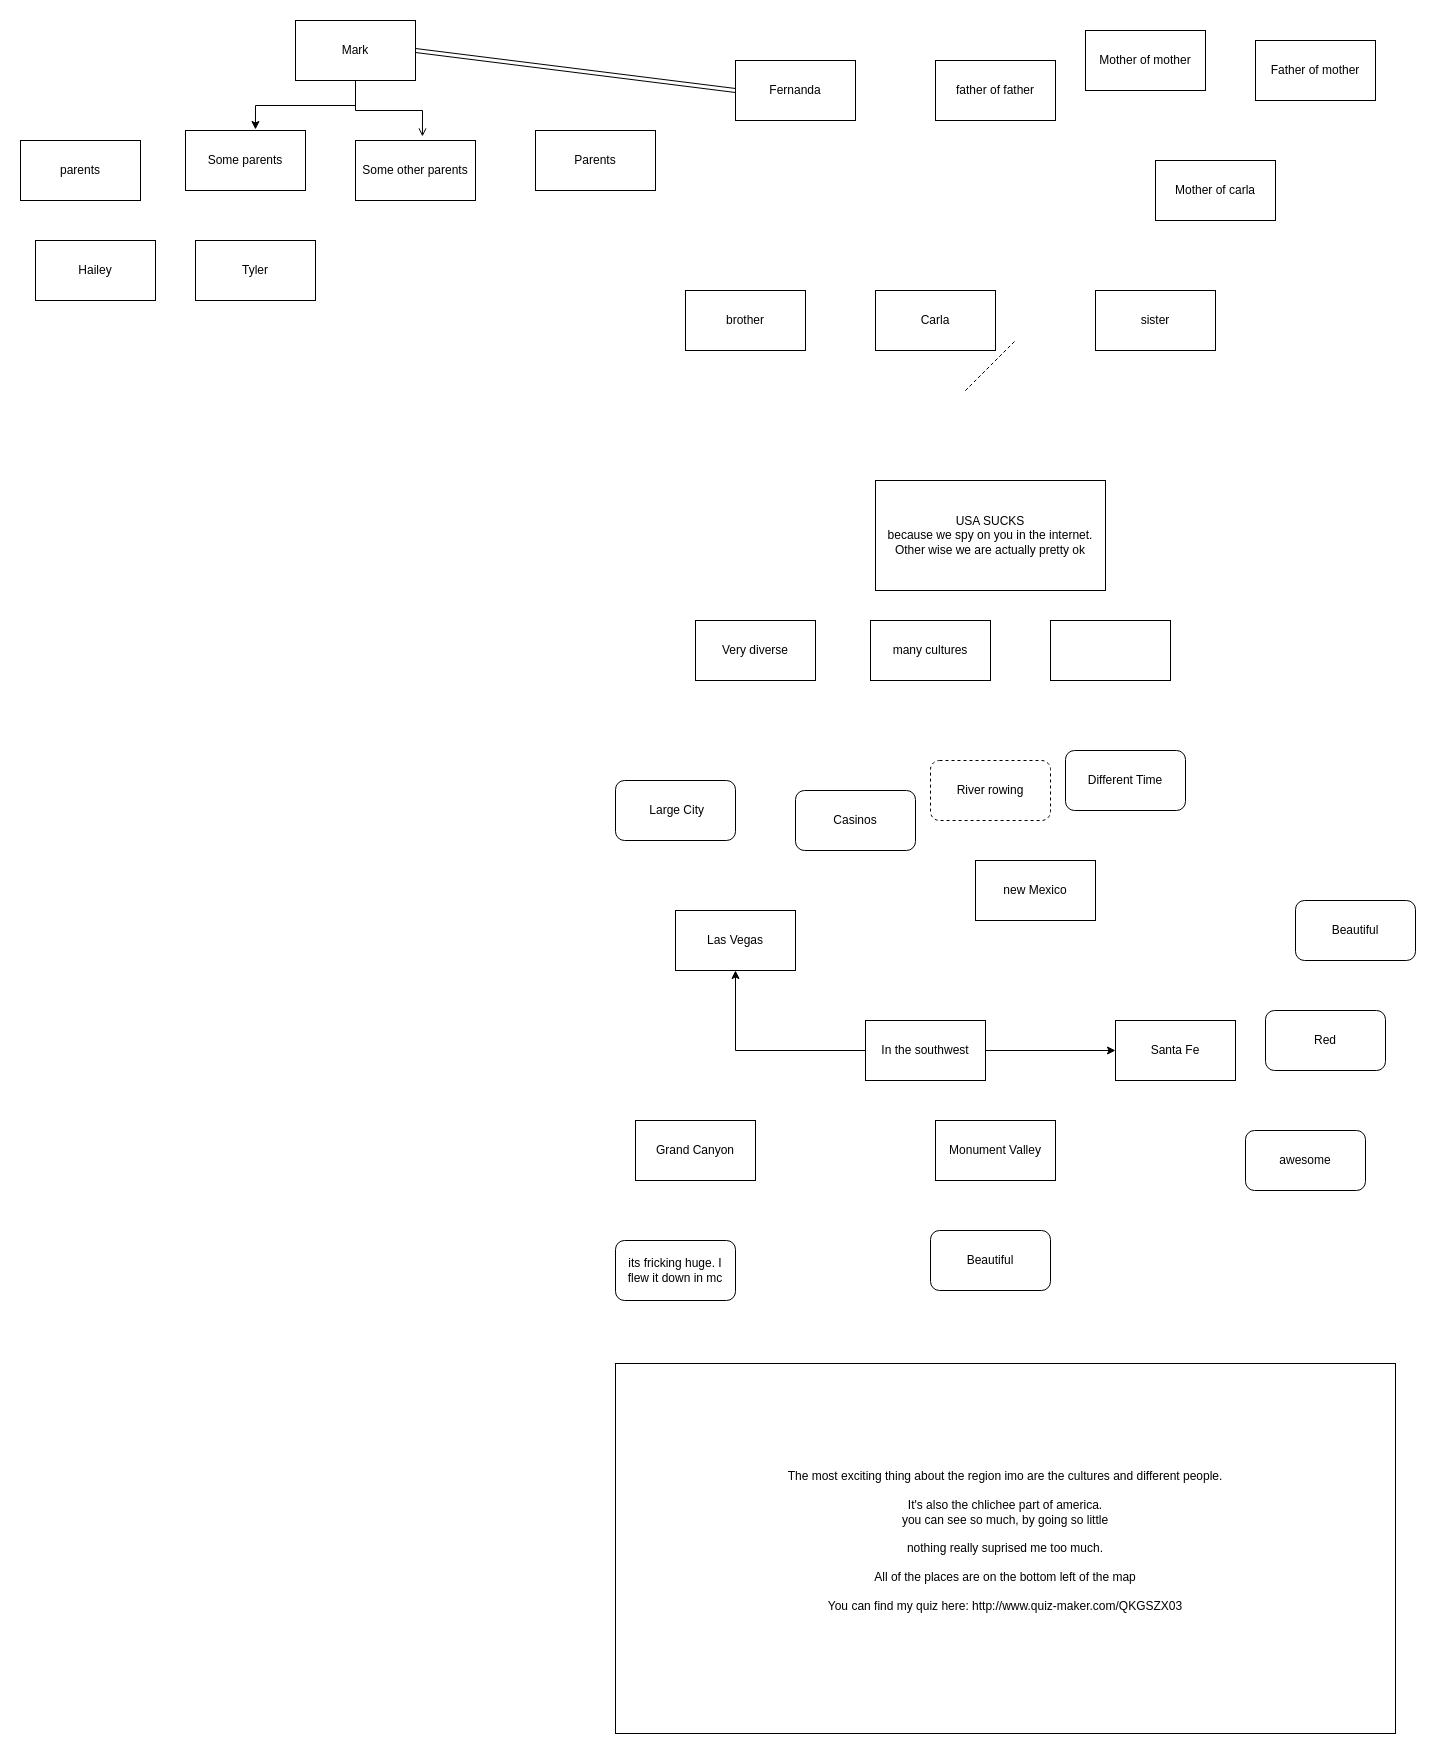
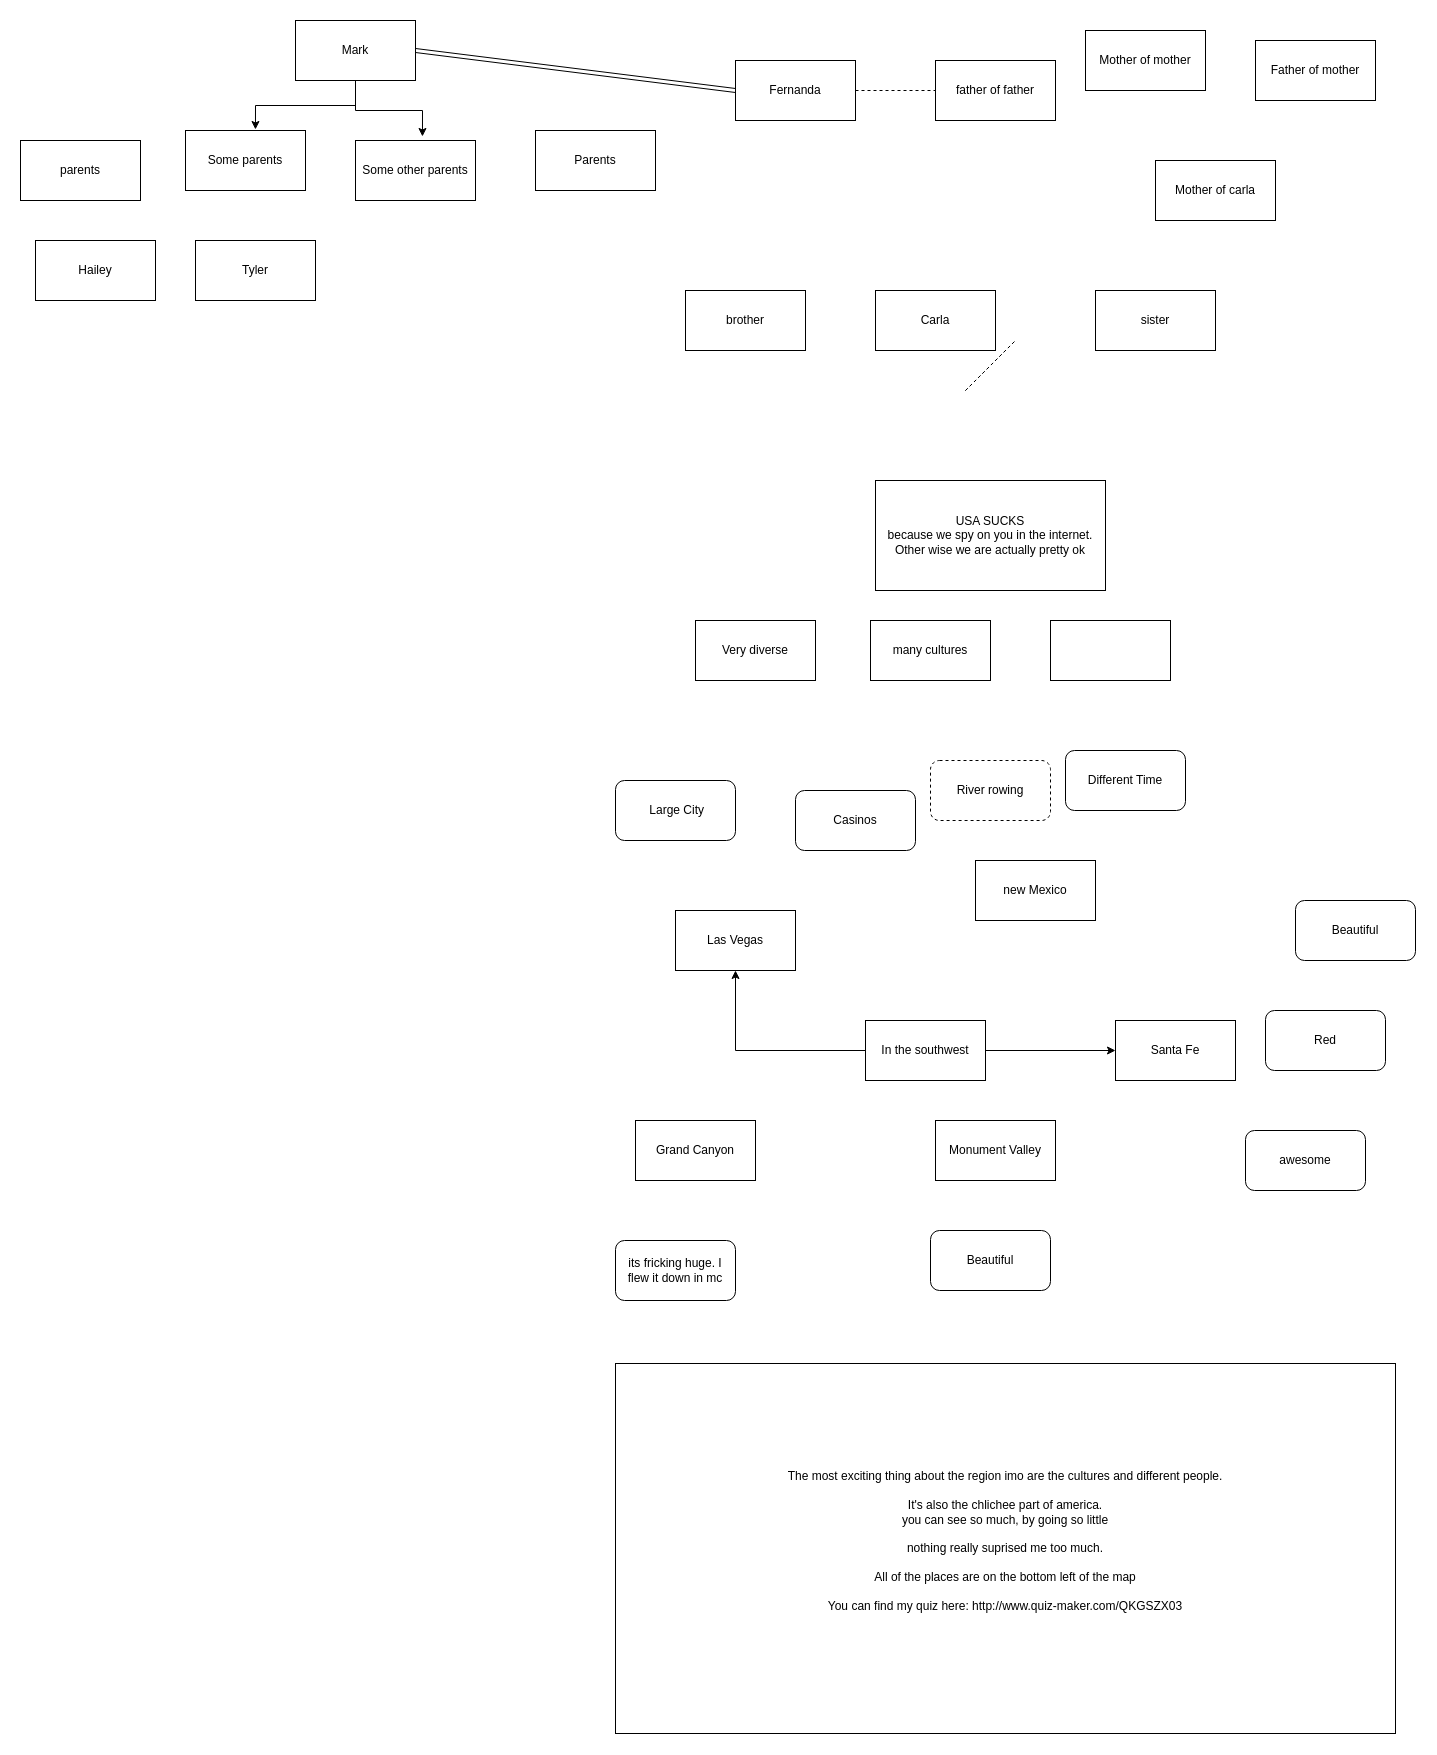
edge "Fernanda" -- "father of father": added
edge "Mark" -> "Some other parents": arrowhead open -> classic
